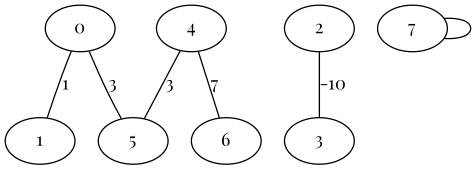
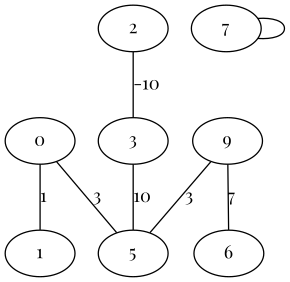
node "4": label "4" -> "9"
edge "3" -- "5": added, label "10"
